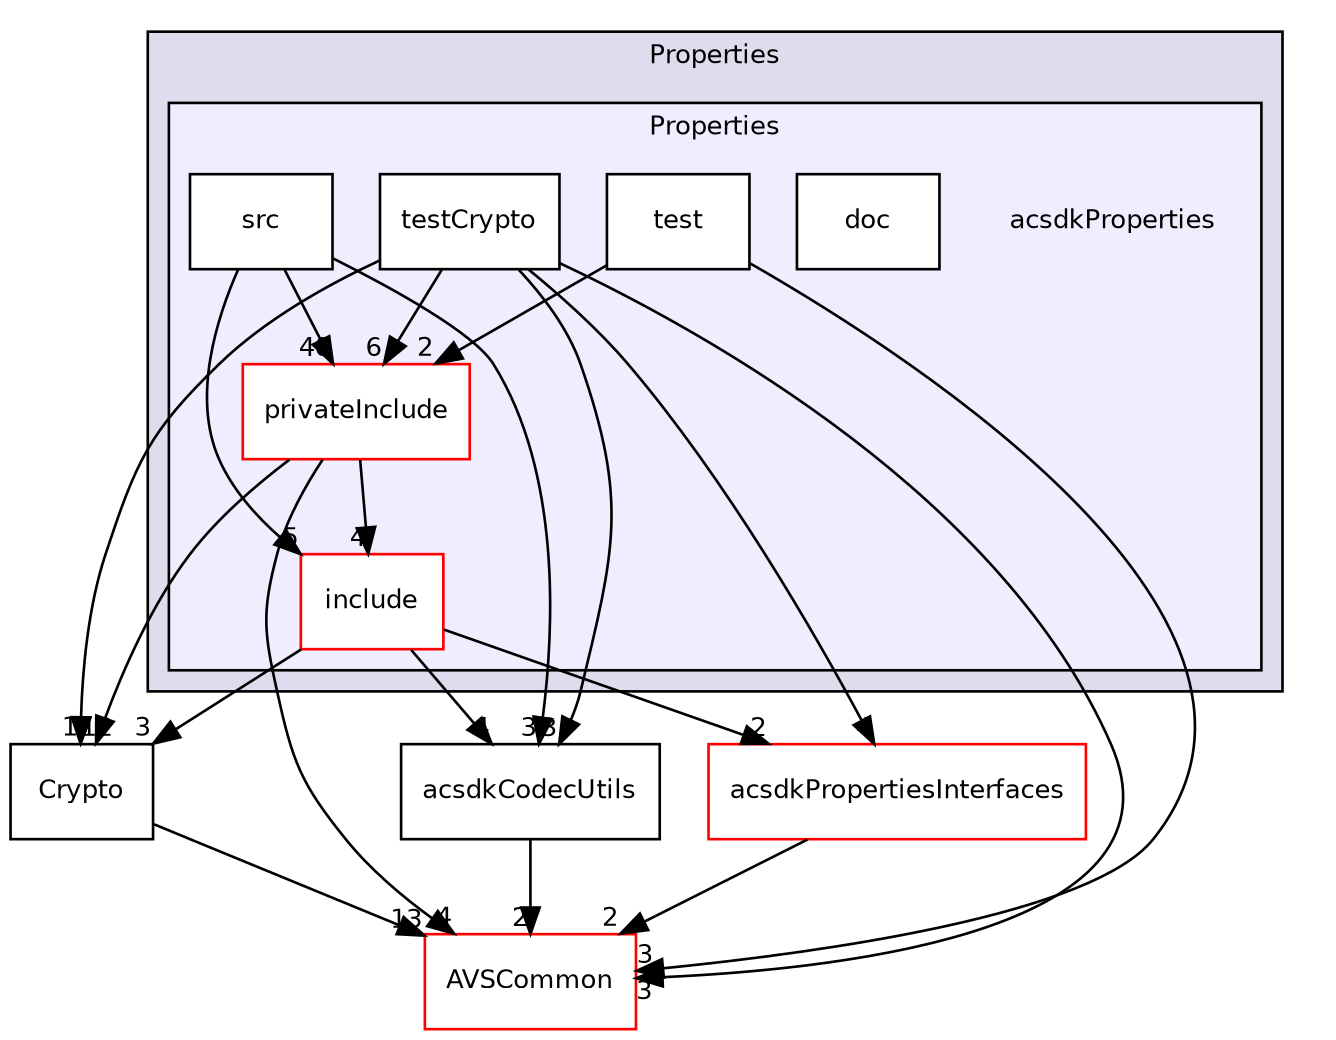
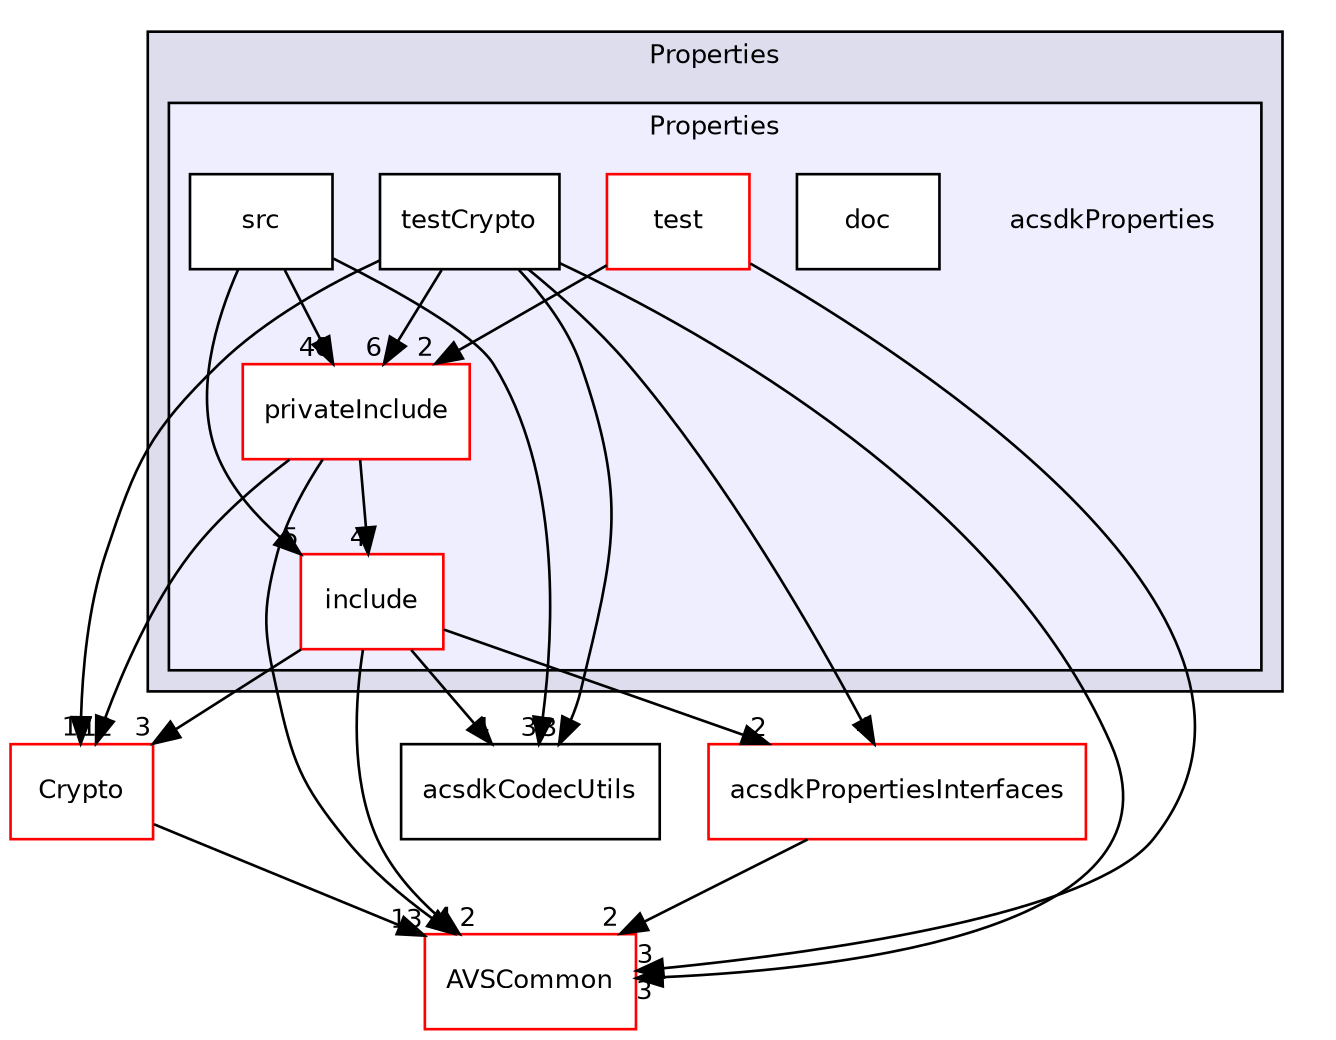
node "test": color black -> red
node "Crypto": color black -> red
edge "acsdkCodecUtils" -> "AVSCommon": now "include" -> "AVSCommon"
